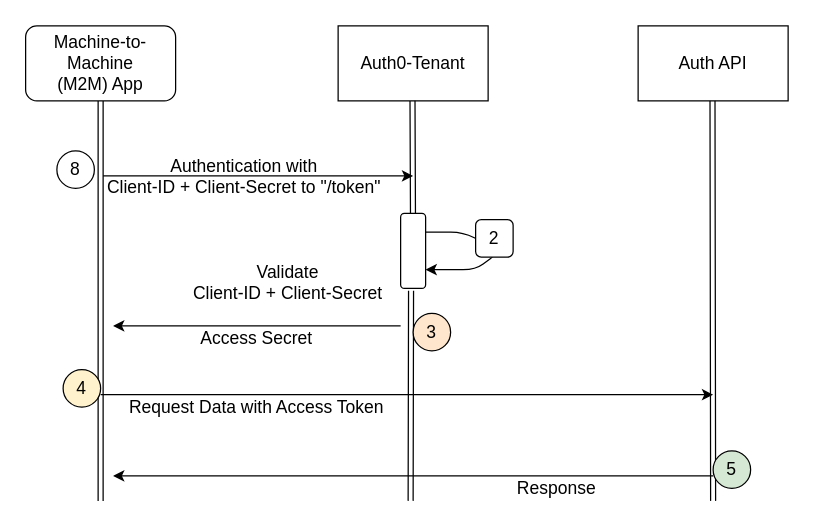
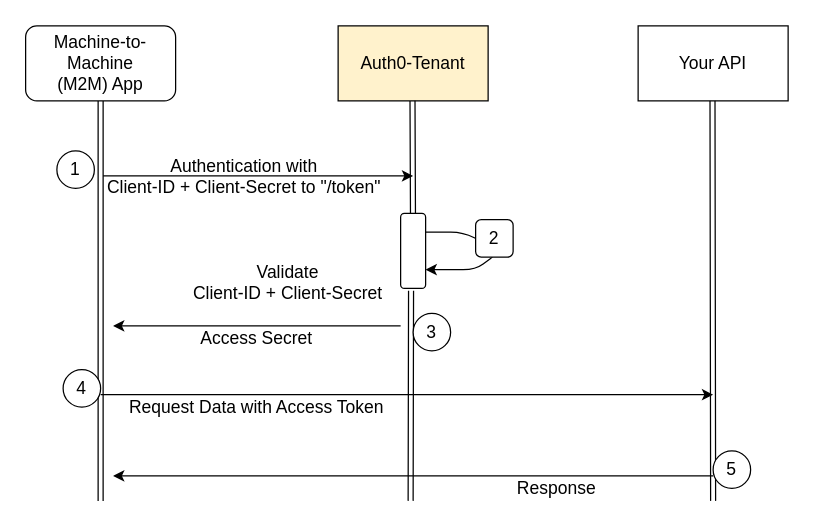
node "Auth0-Tenant": fillcolor #ffffff -> #fff2cc
node "Auth API": label "Auth API" -> "Your API"
node "8": label "8" -> "1"
node "3": fillcolor #ffe6cc -> #ffffff
node "4": fillcolor #fff2cc -> #ffffff
node "5": fillcolor #d5e8d4 -> #ffffff
